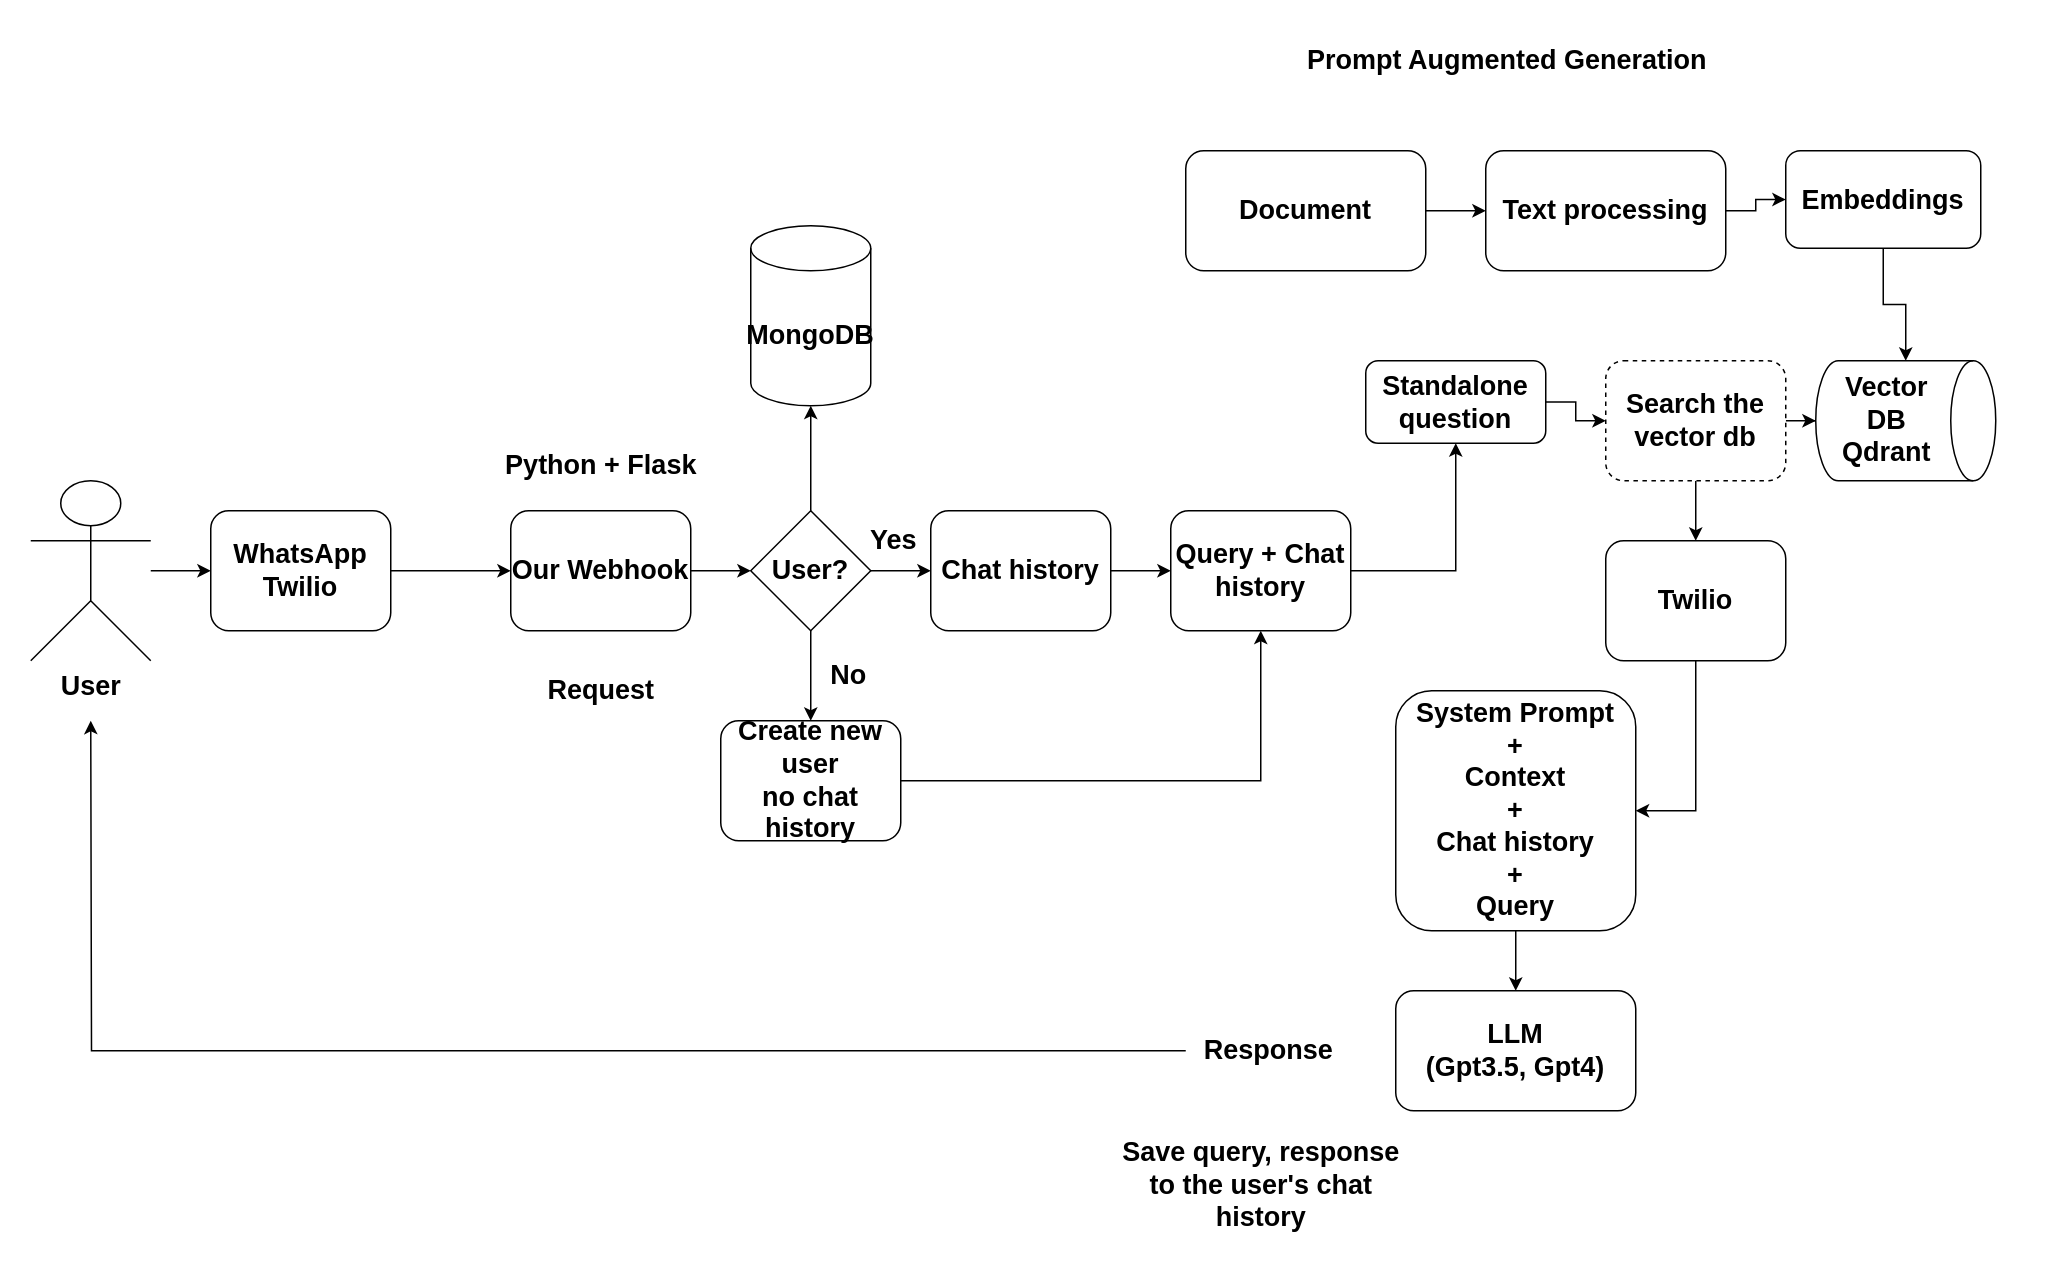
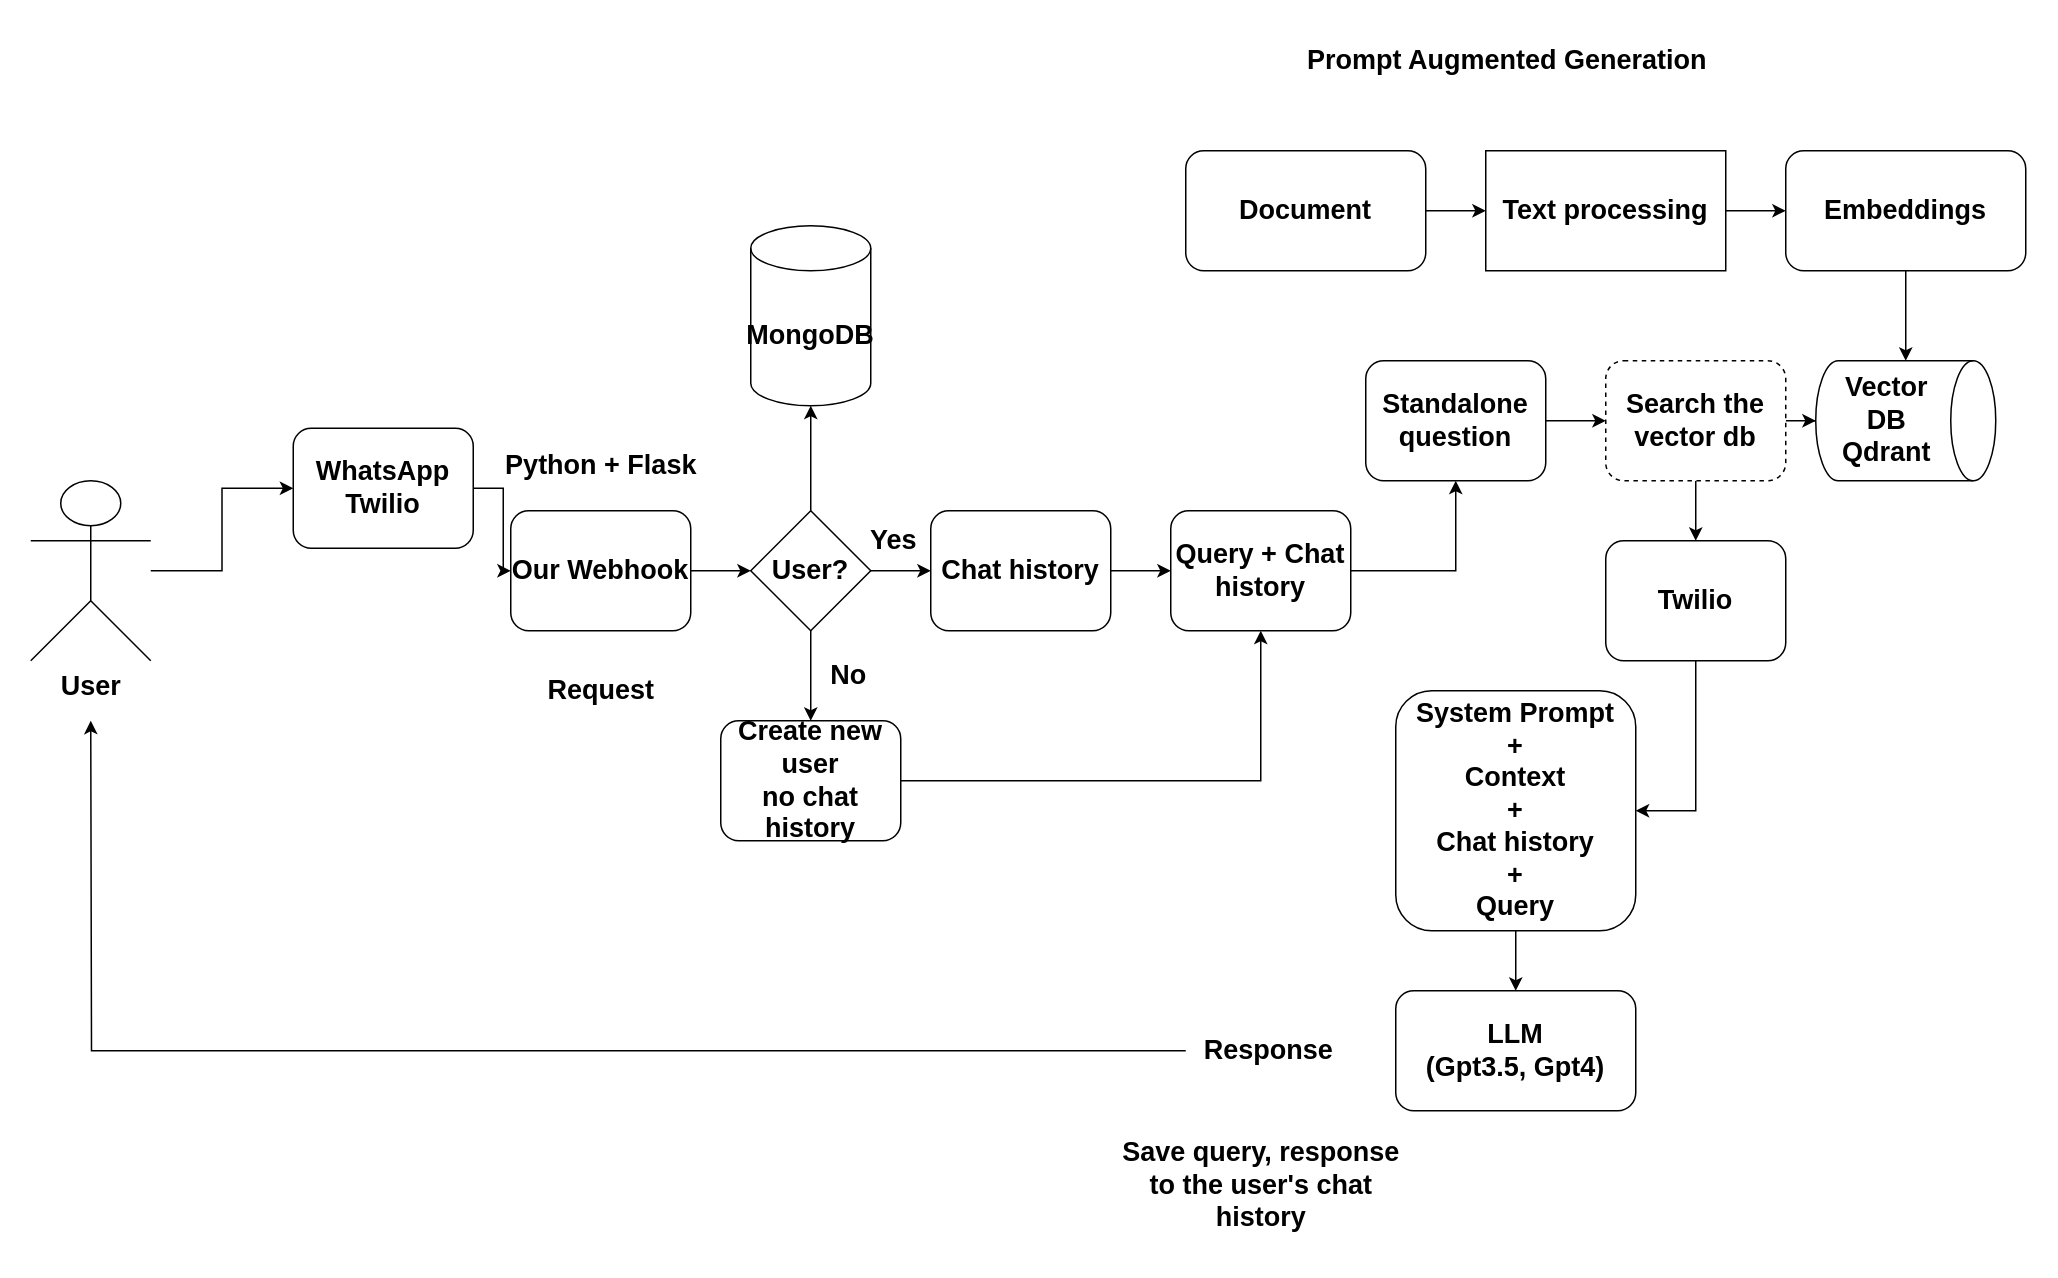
node "Embeddings": size 195x98 -> 240x120
node "Text processing": shape rounded rectangle -> rectangle
node "Standalone question": size 180x83 -> 180x120
node "WhatsApp Twilio": moved (301, 571) -> (383, 488)
